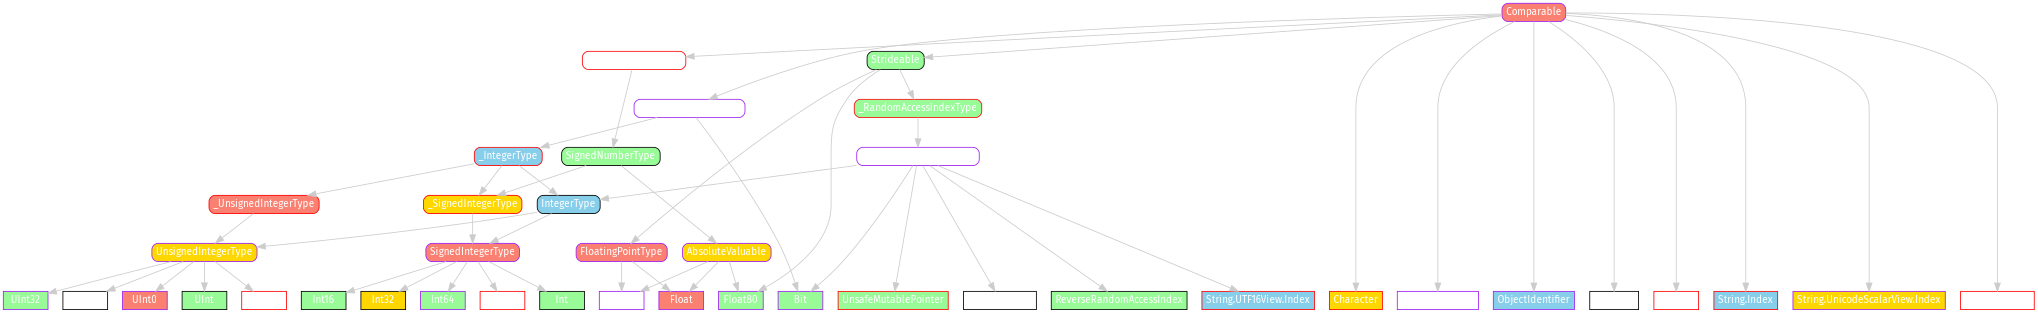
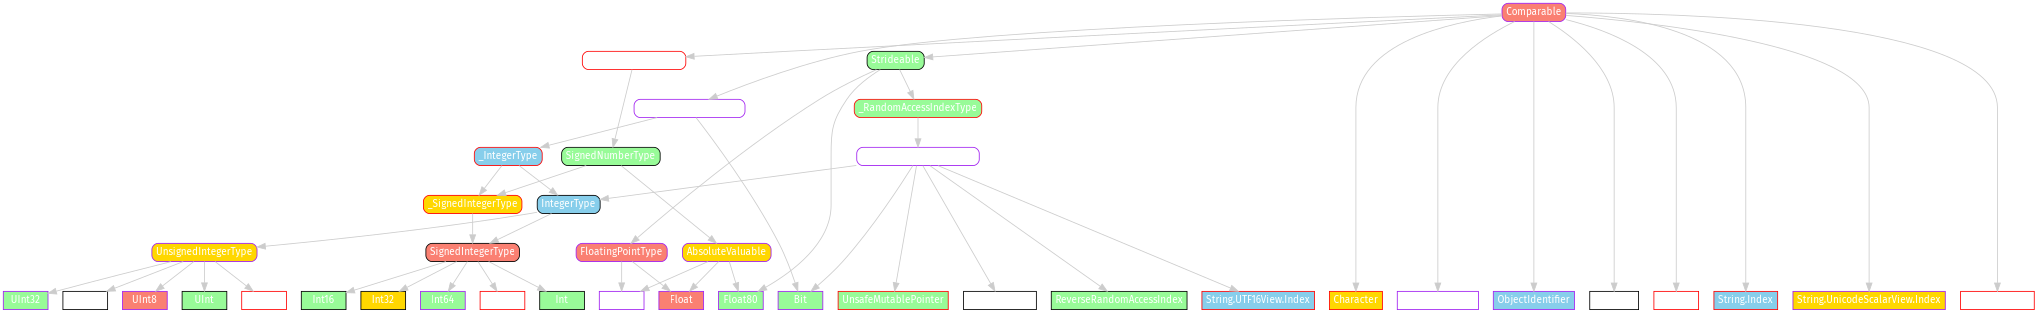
node "_UnsignedIntegerType": removed
node "SignedIntegerType": color purple -> black
node "UInt0": label "UInt0" -> "UInt8"
